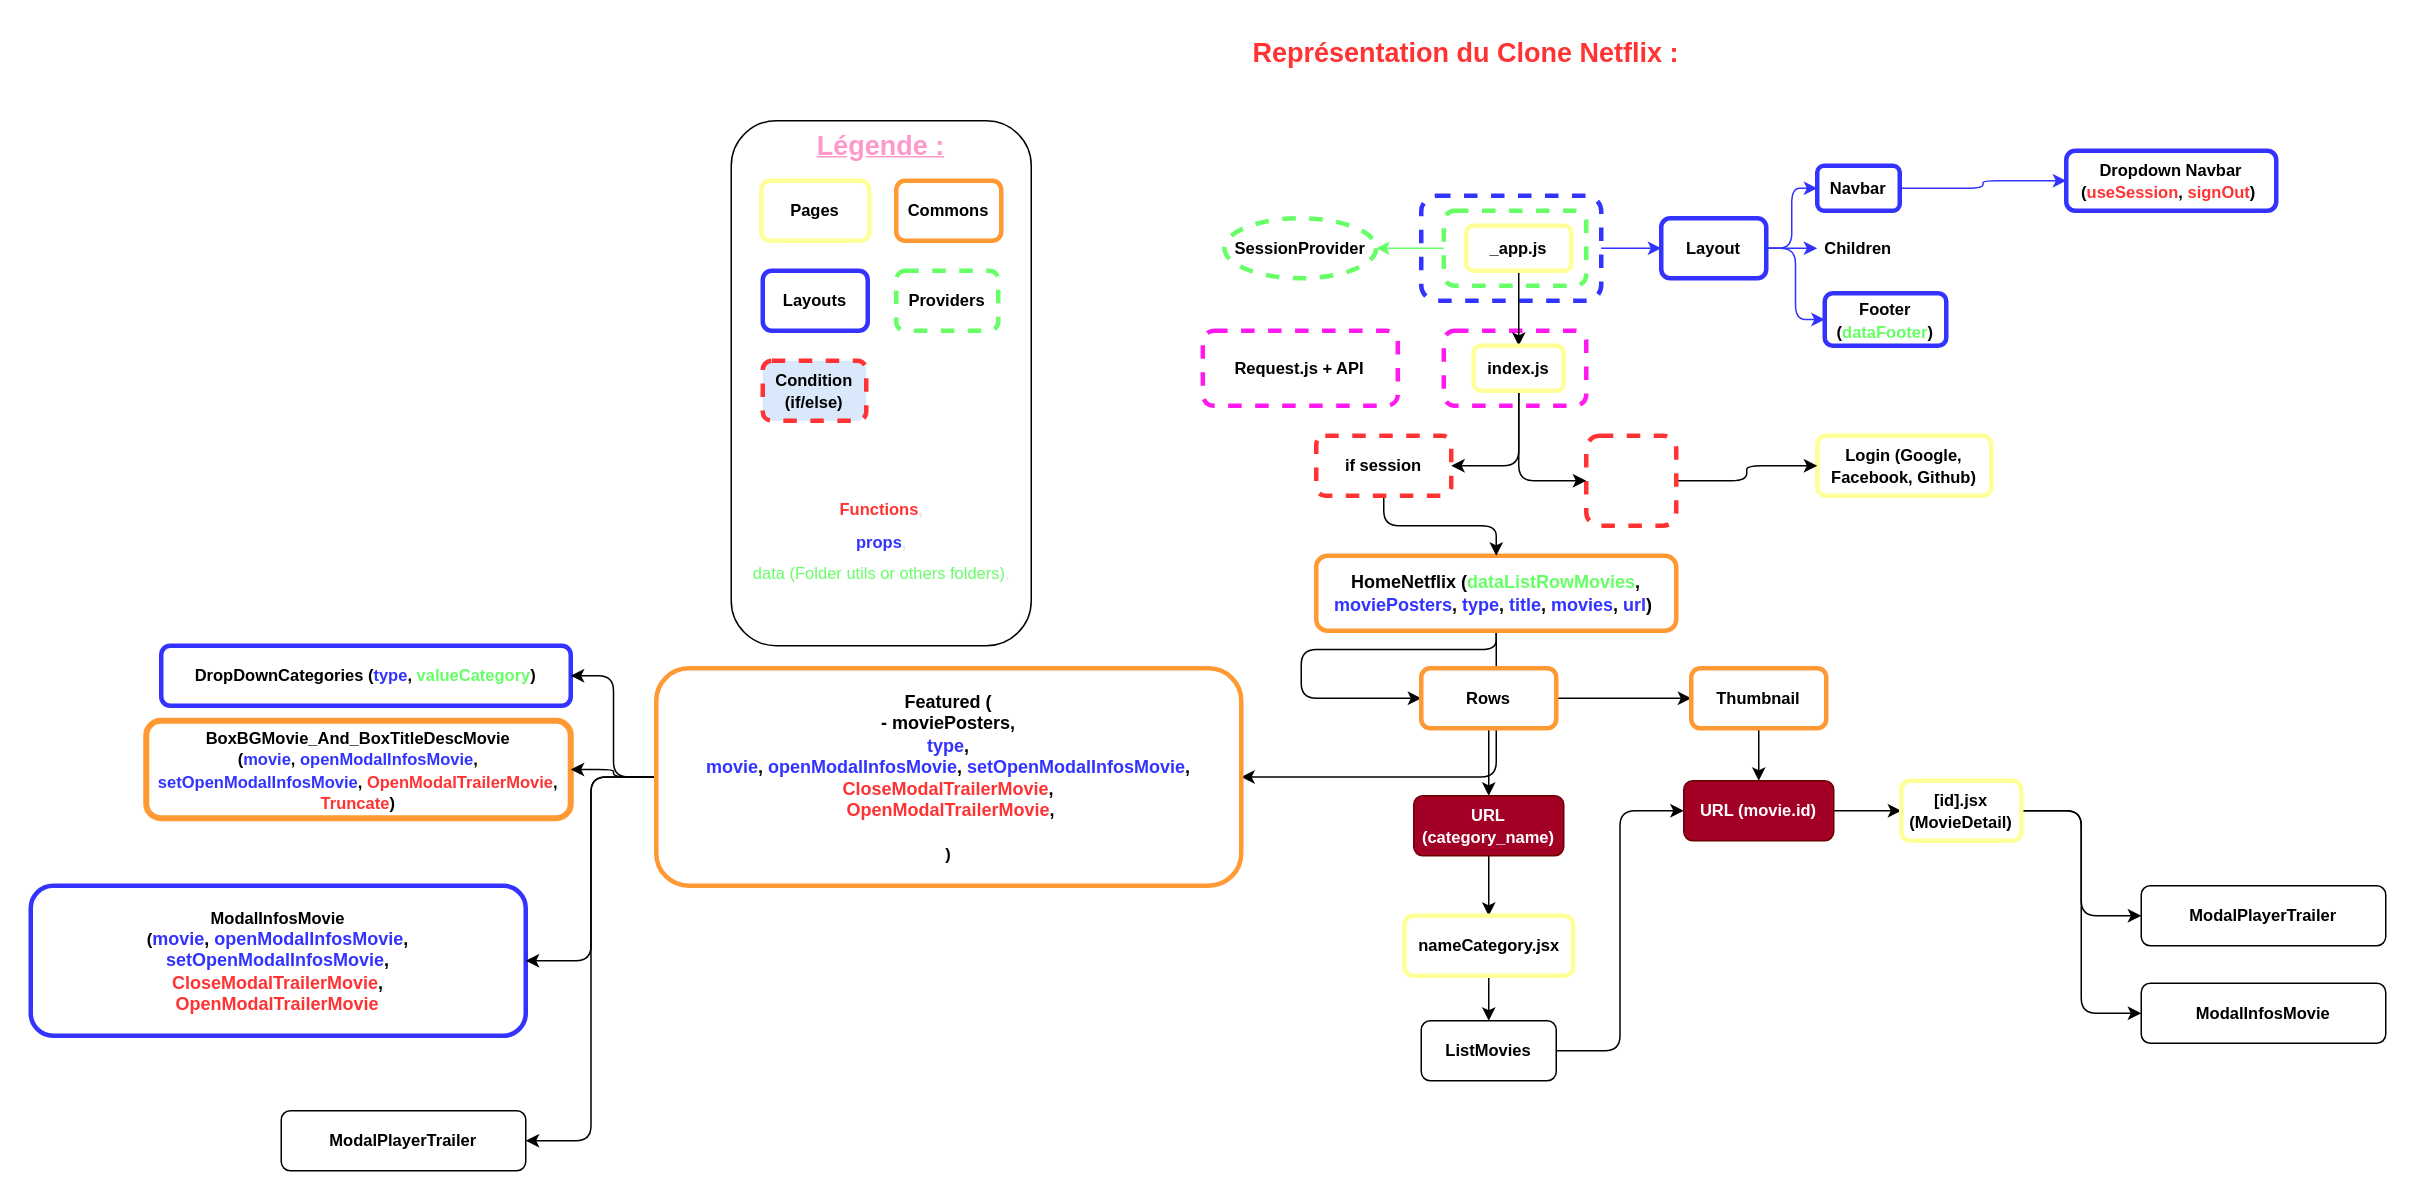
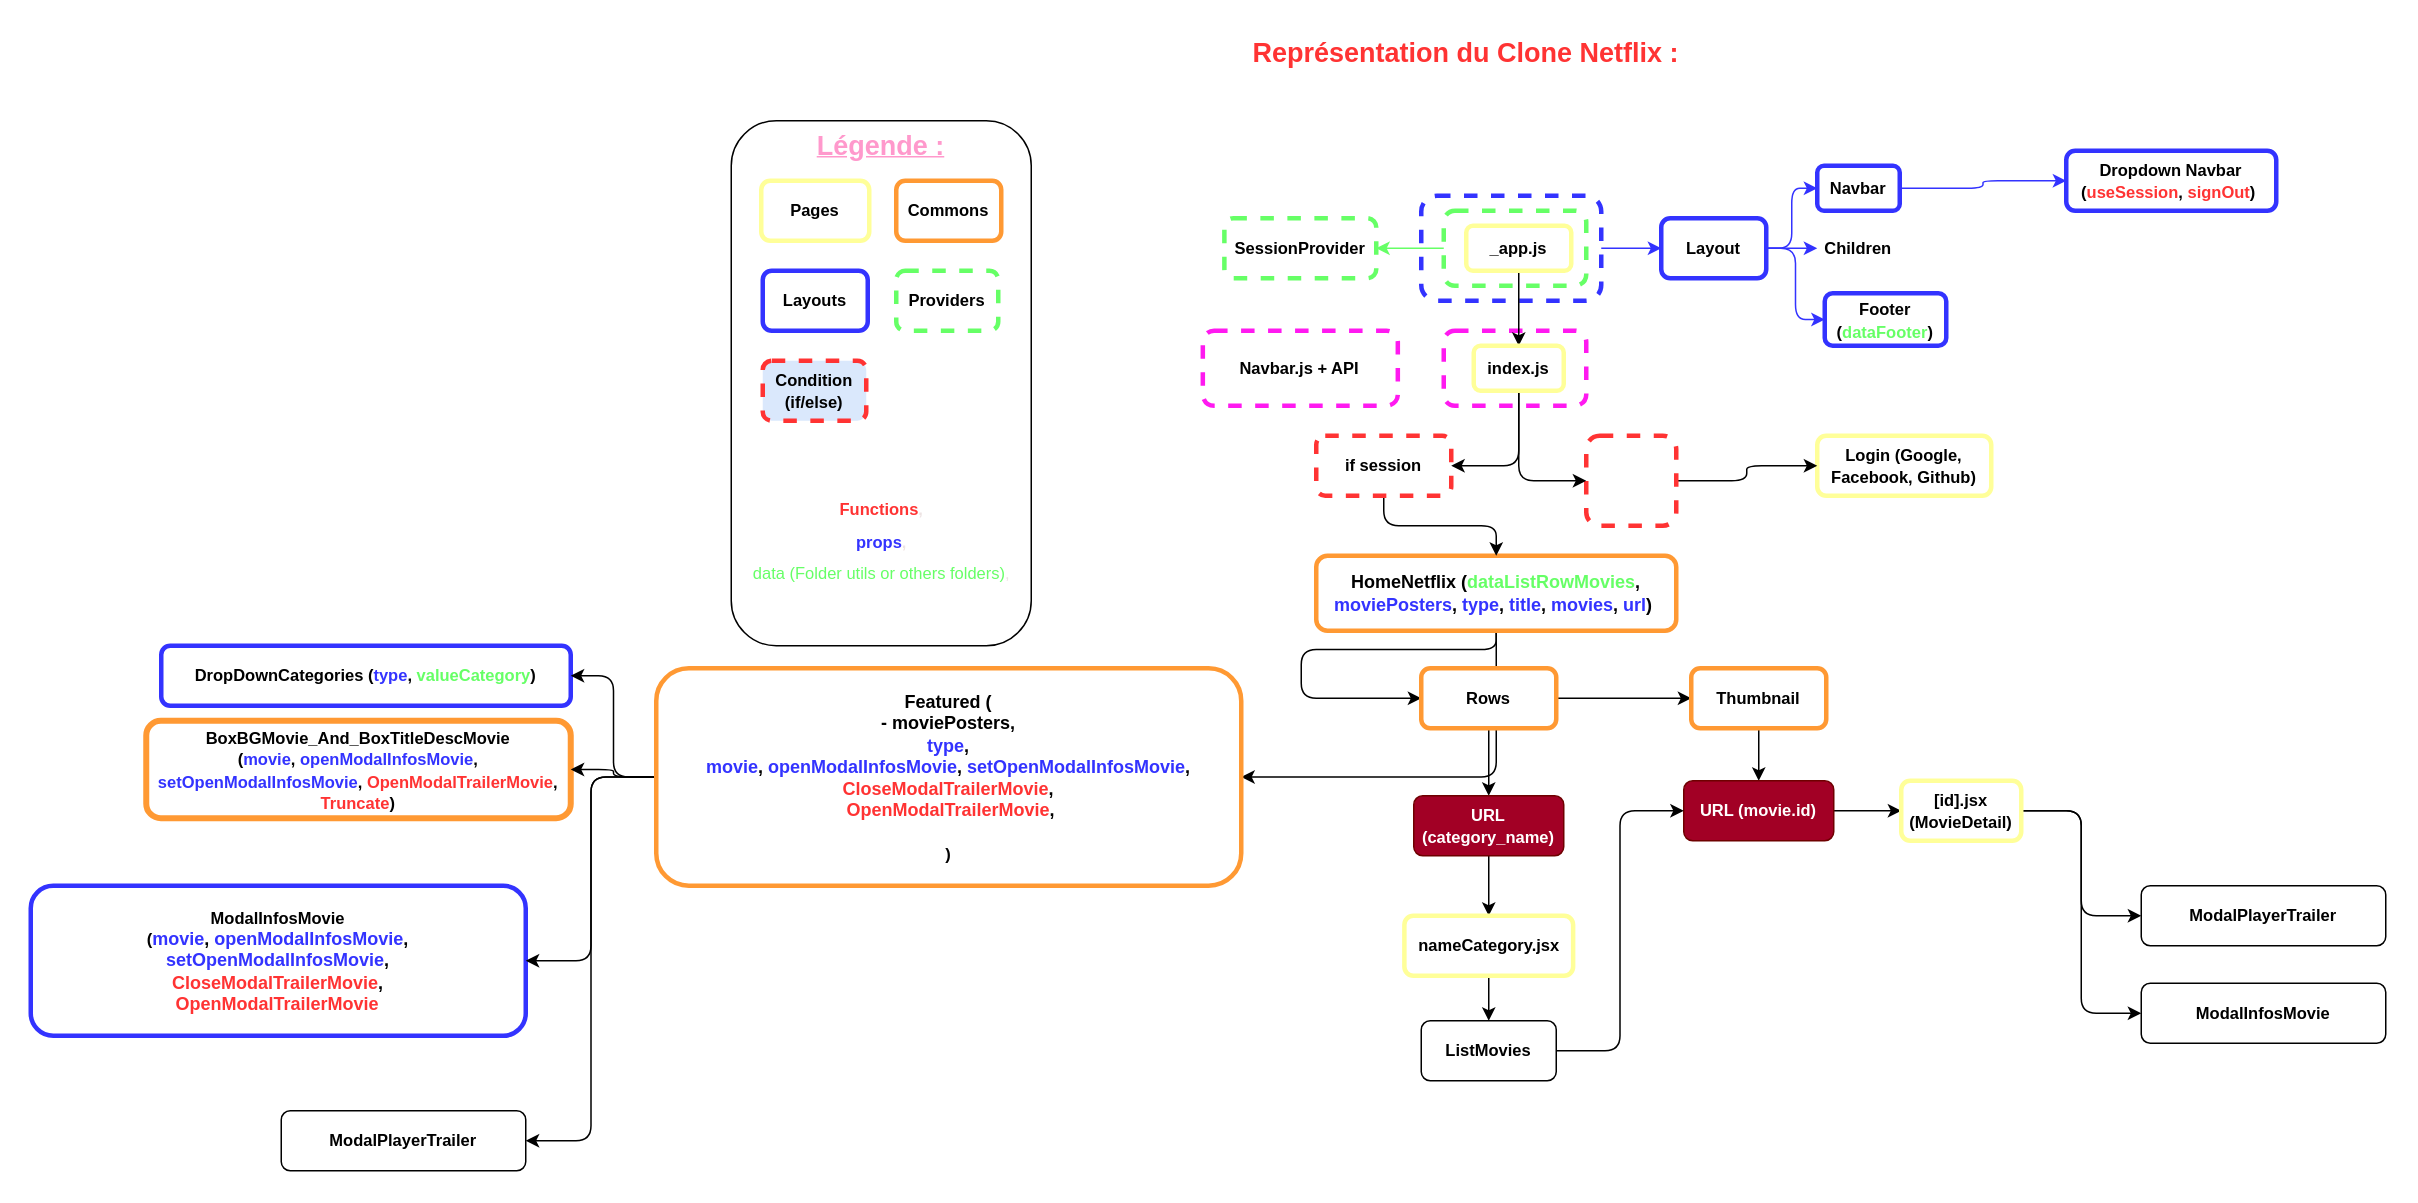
node "SessionProvider": shape ellipse -> rounded rectangle
node "Request.js + API": label "Request.js + API" -> "Navbar.js + API"
